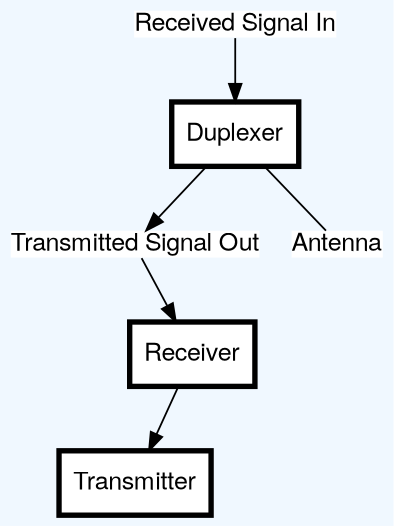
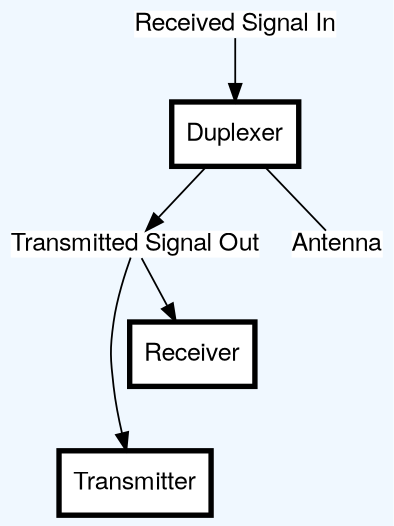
edge "Receiver" -> "Transmitter": now "Transmitted Signal Out" -> "Transmitter"
